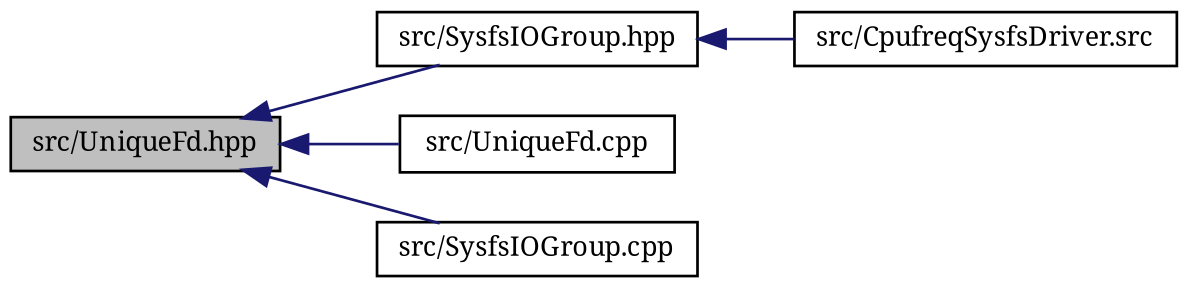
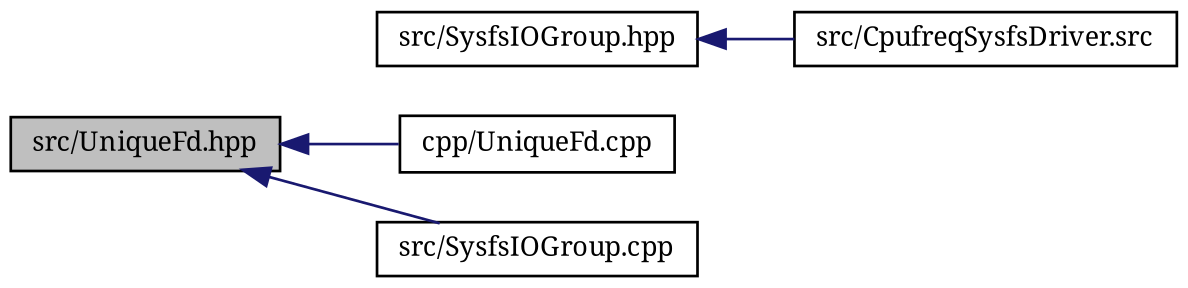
edge "src/SysfsIOGroup.hpp" -> "src/UniqueFd.hpp": removed
node "src/UniqueFd.cpp": label "src/UniqueFd.cpp" -> "cpp/UniqueFd.cpp"
